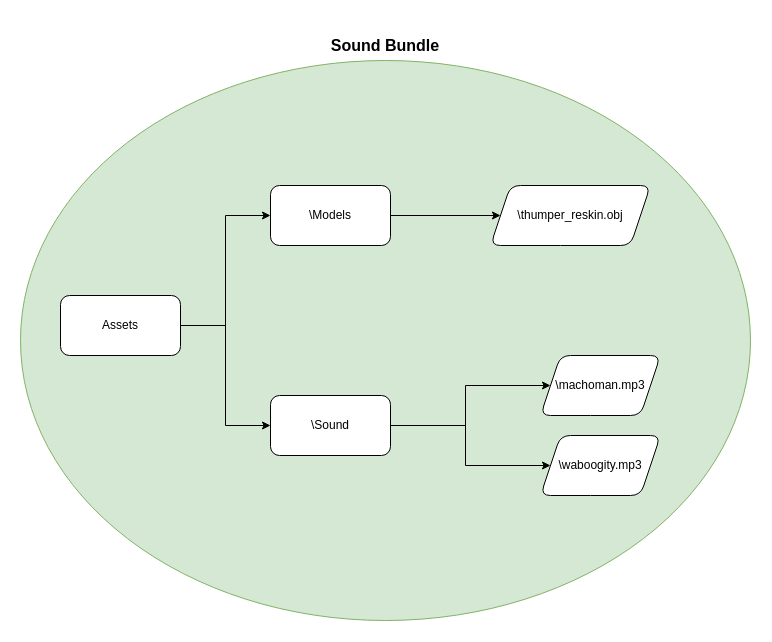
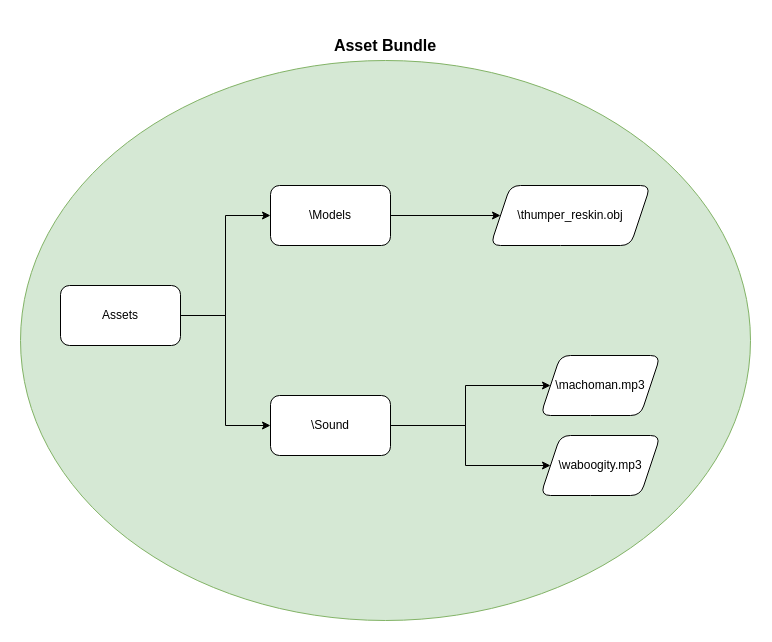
node "Sound Bundle": label "Sound Bundle" -> "Asset Bundle"
node "Assets": moved (121, 326) -> (121, 316)
